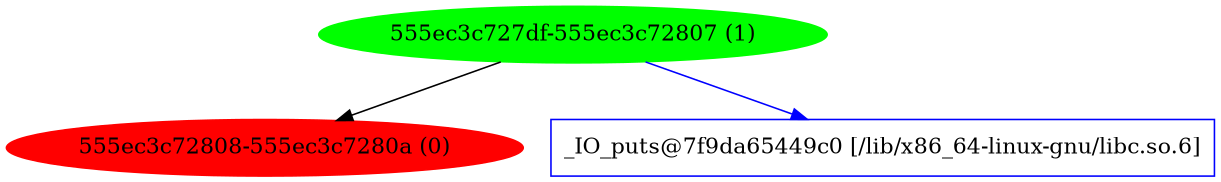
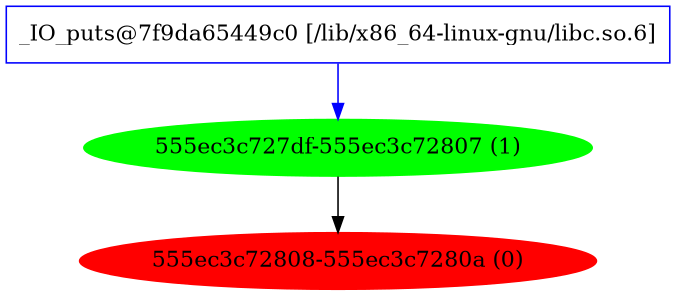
edge "555ec3c727df-555ec3c72807 (1)" -> "_IO_puts@7f9da65449c0 [/lib/x86_64-linux-gnu/libc.so.6]": reversed
